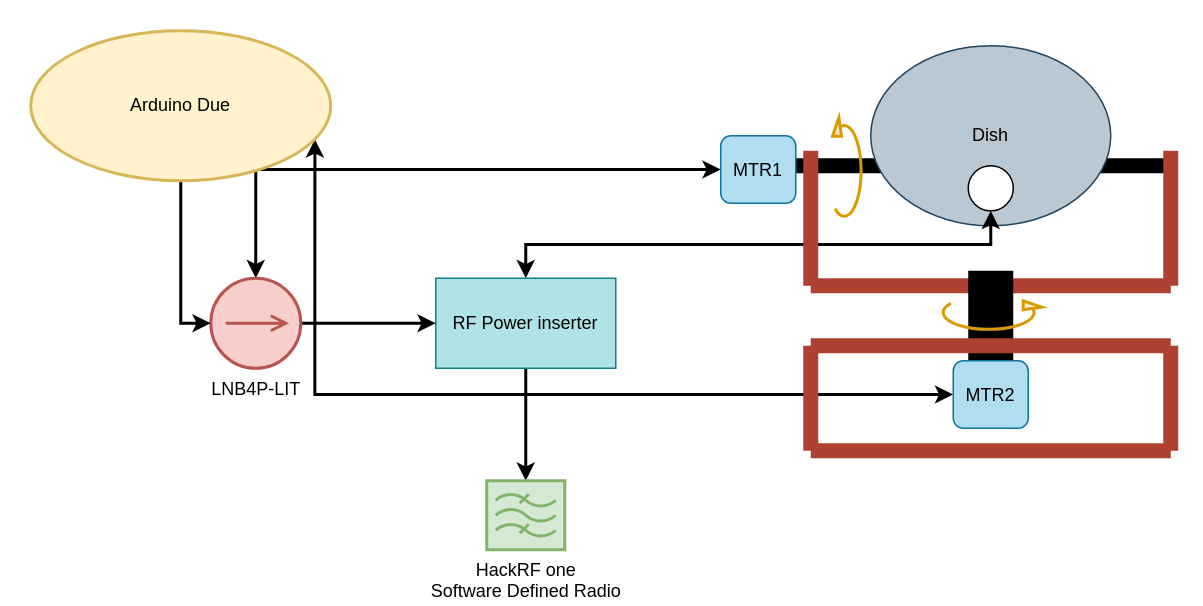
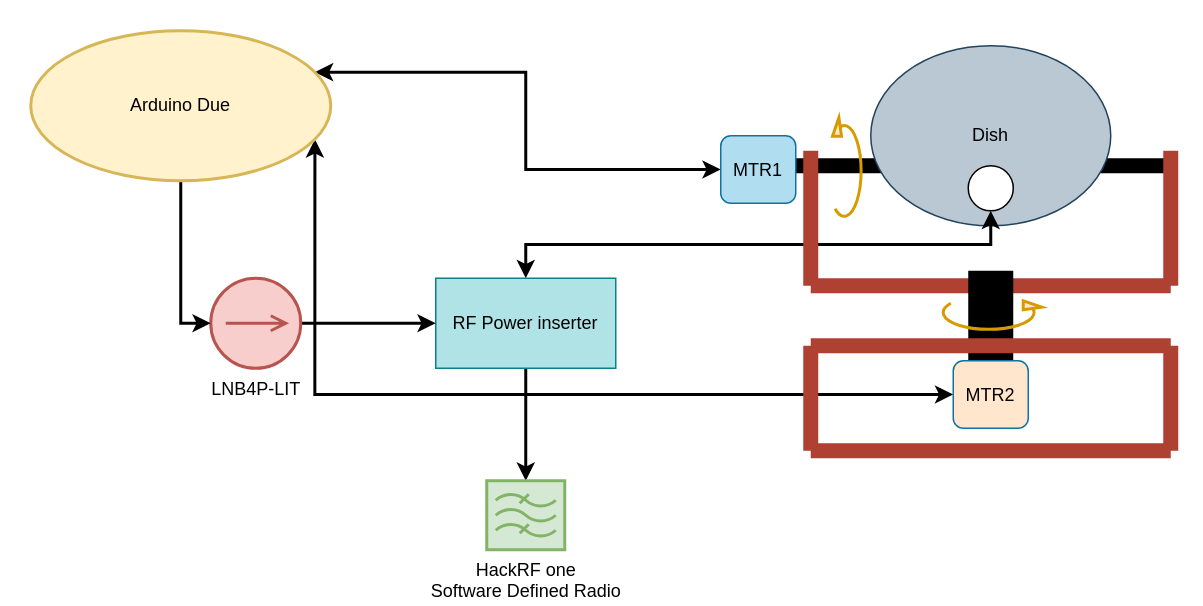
edge "MTR1" -- "LNB4P-LIT": now "MTR1" -- "Arduino Due"
node "MTR2": fillcolor #b1ddf0 -> #ffe6cc
